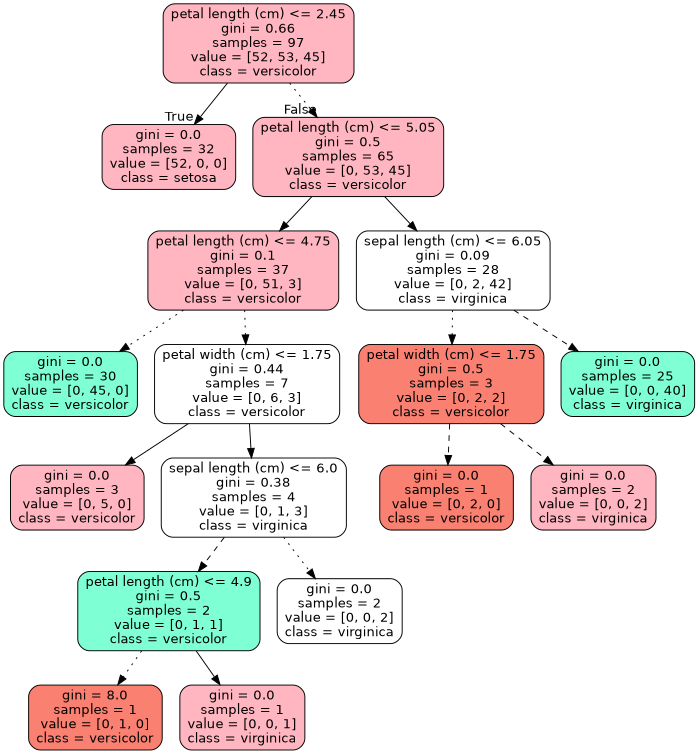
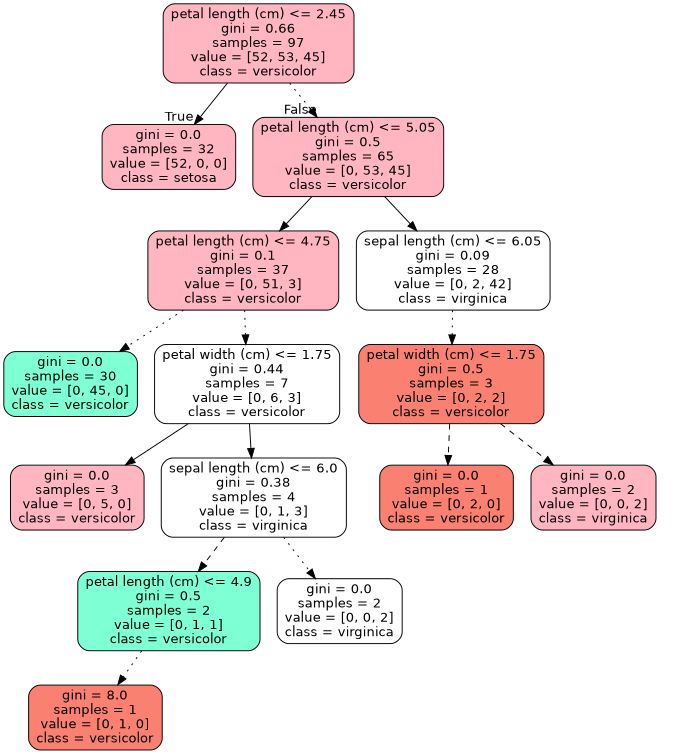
node "gini = 0.0 samples = 25 value = [0, 0, 40] class = virginica": removed
node "gini = 0.0 samples = 1 value = [0, 0, 1] class = virginica": removed
